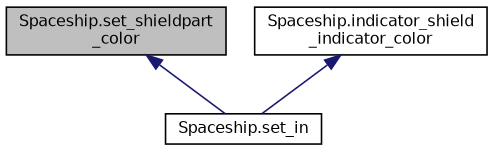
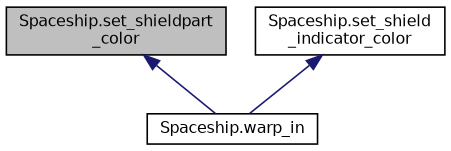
node "Spaceship.indicator_shield _indicator_color": label "Spaceship.indicator_shield _indicator_color" -> "Spaceship.set_shield _indicator_color"
node "Spaceship.set_in": label "Spaceship.set_in" -> "Spaceship.warp_in"
